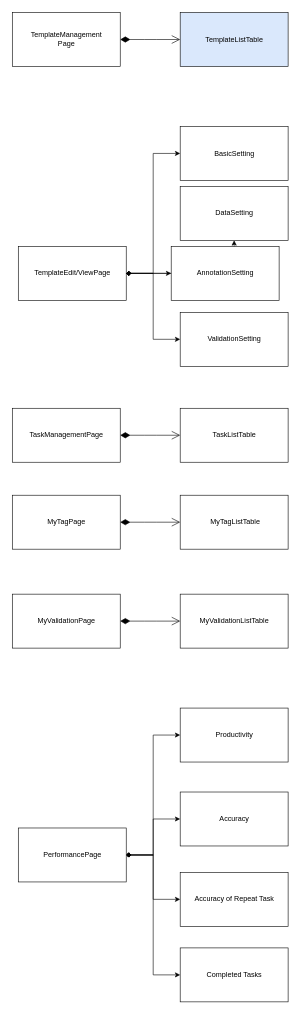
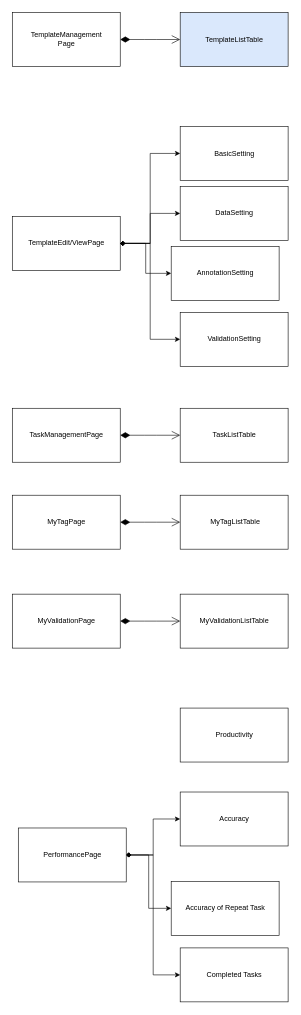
node "TemplateEdit/ViewPage": moved (72, 273) -> (66, 243)
edge "Productivity" -- "PerformancePage": removed
node "Accuracy of Repeat Task": moved (234, 900) -> (225, 909)
